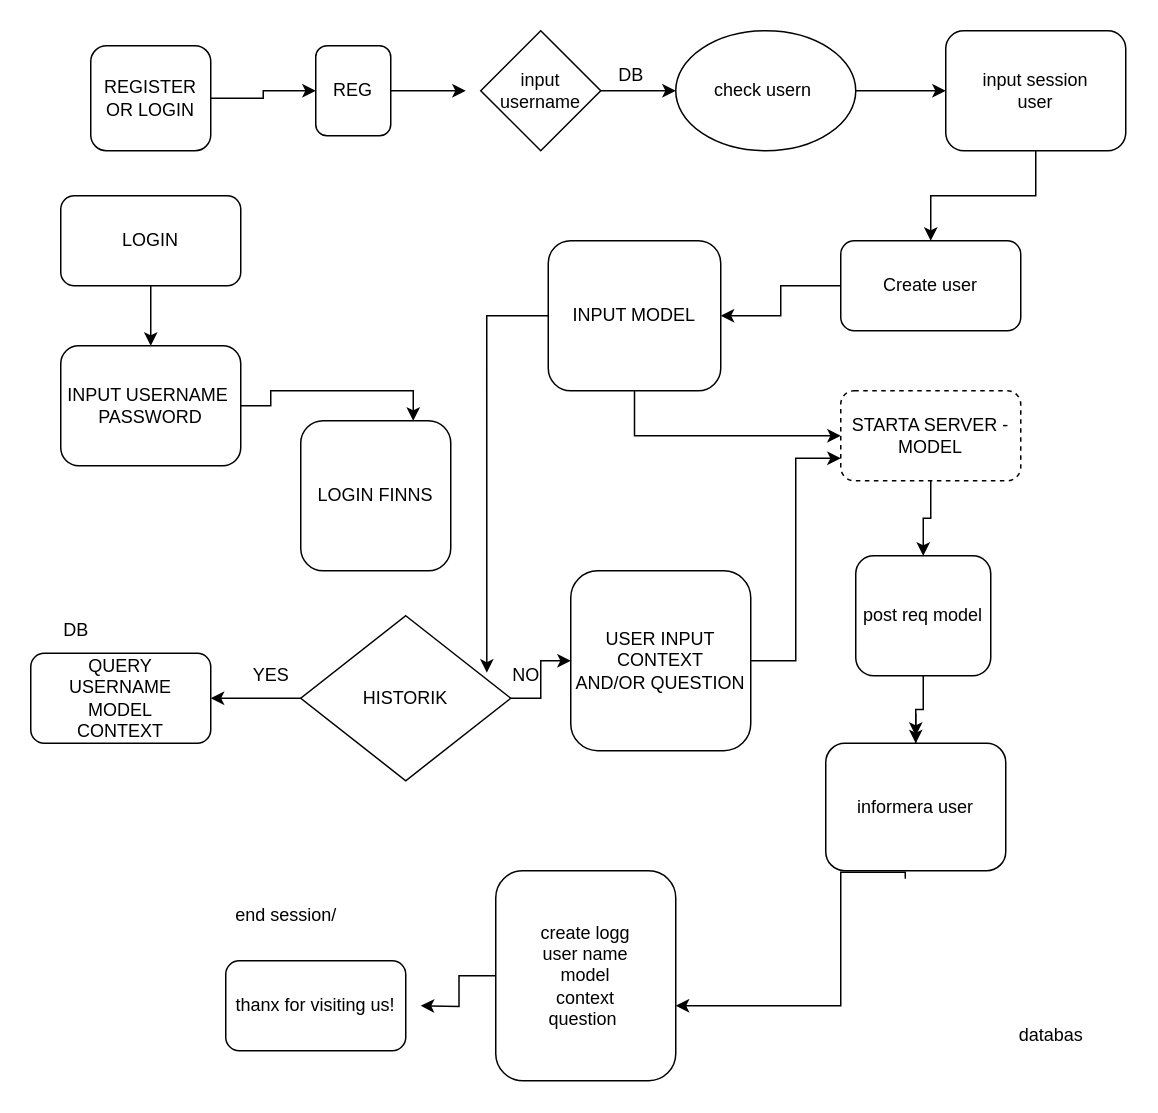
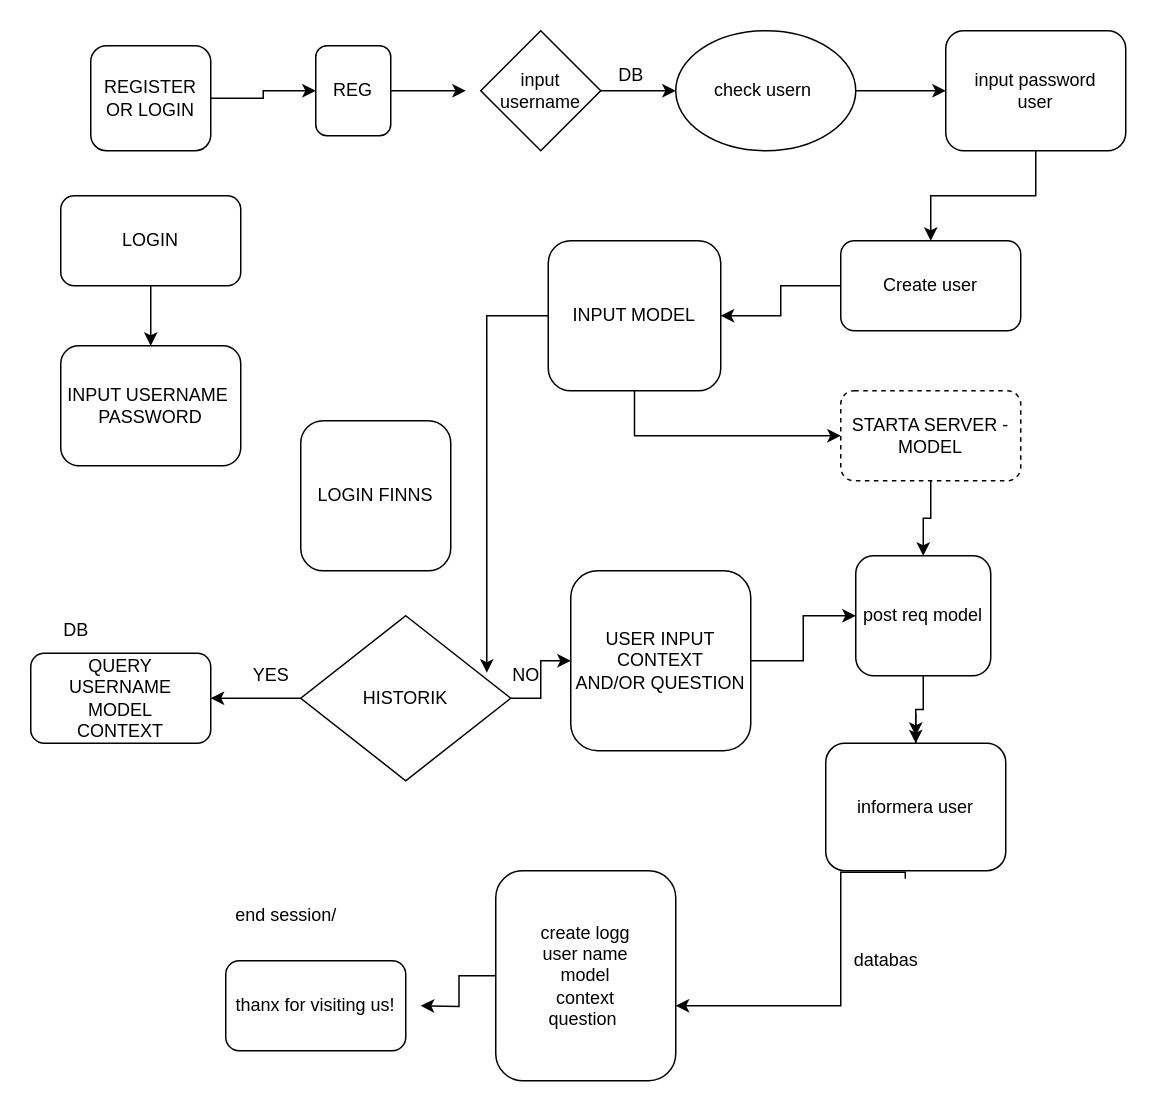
node "input session user": label "input session user" -> "input password user"
edge "INPUT USERNAME PASSWORD" -> "LOGIN FINNS": removed
edge "USER INPUT CONTEXT AND/OR QUESTION" -> "STARTA SERVER - MODEL": now "USER INPUT CONTEXT AND/OR QUESTION" -> "post req model"
node "databas": moved (1051, 1036) -> (886, 961)
